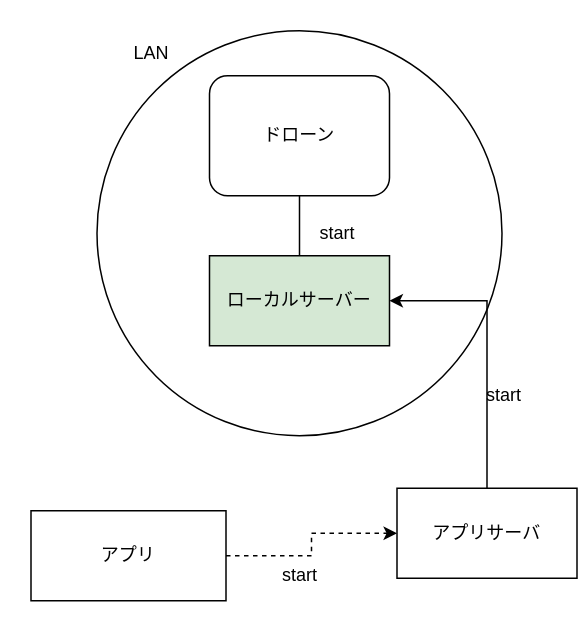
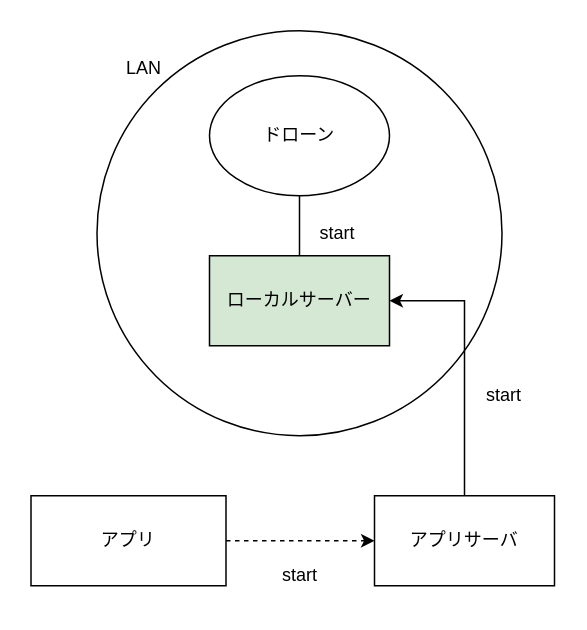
node "LAN": moved (151, 53) -> (143, 68)
node "ドローン": shape rounded rectangle -> ellipse
node "アプリサーバ": moved (487, 533) -> (464, 541)
node "アプリ": moved (128, 556) -> (128, 541)
